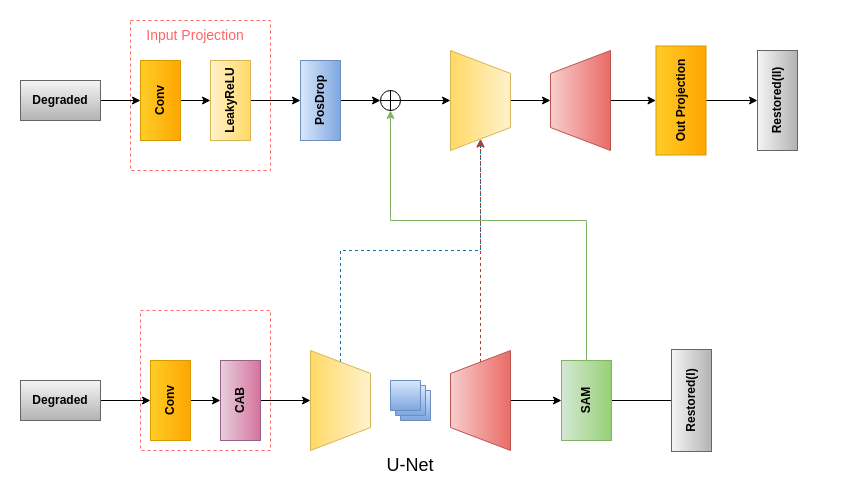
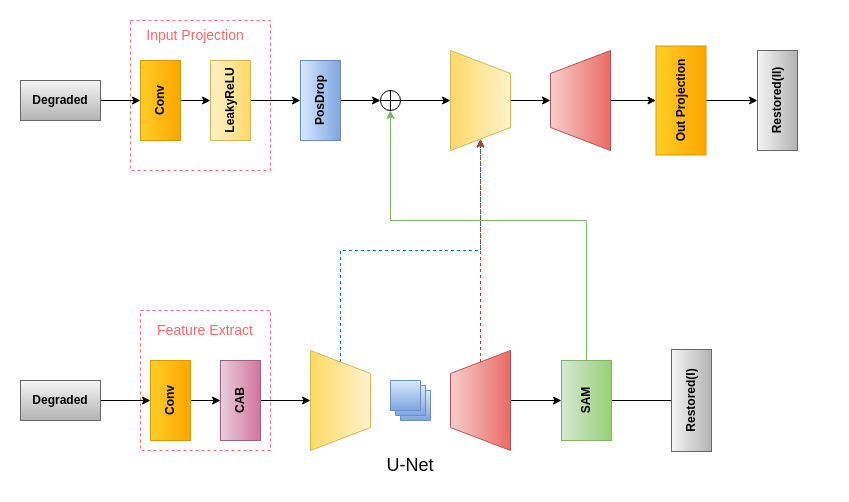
node "Feature Extract": added
